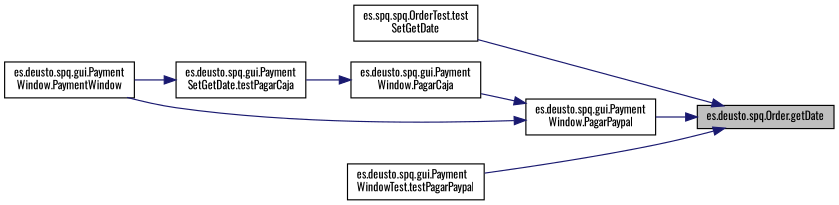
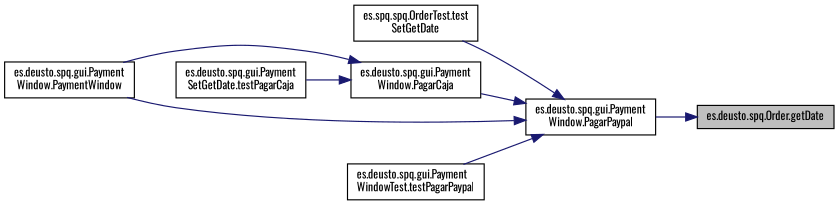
edge "es.spq.spq.OrderTest.test SetGetDate" -> "es.deusto.spq.Order.getDate": now "es.spq.spq.OrderTest.test SetGetDate" -> "es.deusto.spq.gui.Payment Window.PagarPaypal"
edge "es.deusto.spq.gui.Payment Window.PaymentWindow" -> "es.deusto.spq.gui.Payment SetGetDate.testPagarCaja": now "es.deusto.spq.gui.Payment Window.PaymentWindow" -> "es.deusto.spq.gui.Payment Window.PagarCaja"
edge "es.deusto.spq.gui.Payment WindowTest.testPagarPaypal" -> "es.deusto.spq.Order.getDate": now "es.deusto.spq.gui.Payment WindowTest.testPagarPaypal" -> "es.deusto.spq.gui.Payment Window.PagarPaypal"
